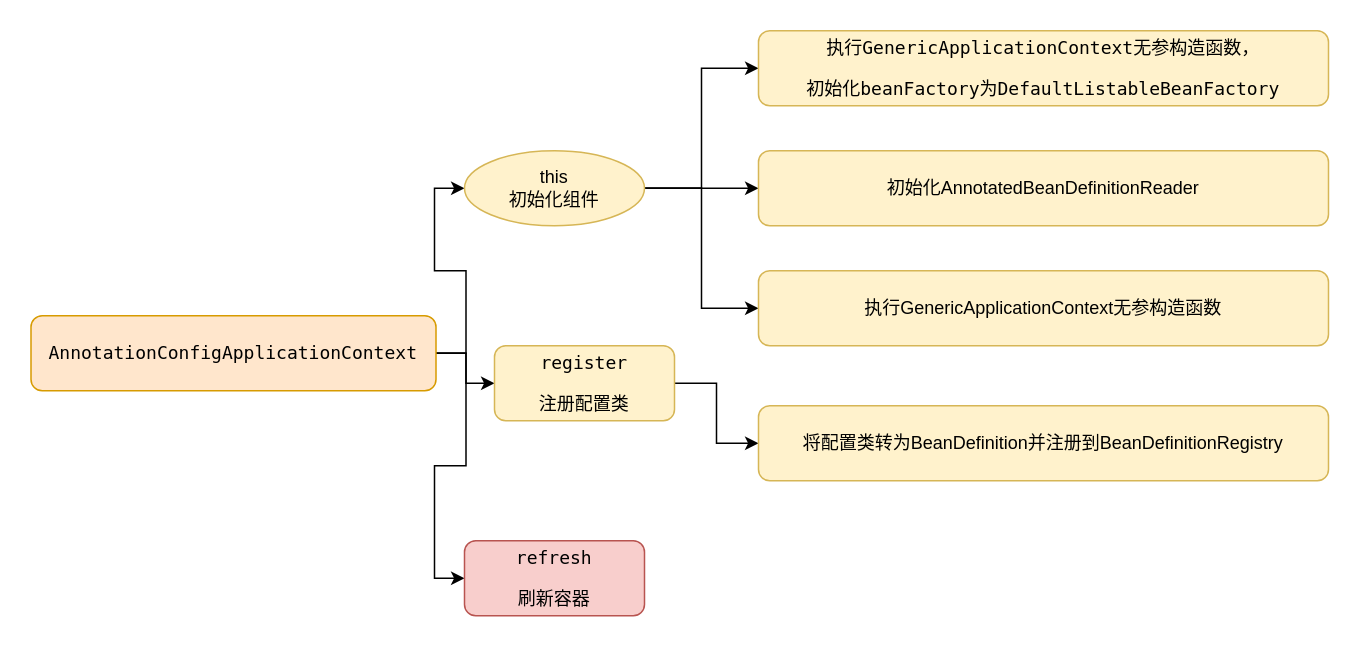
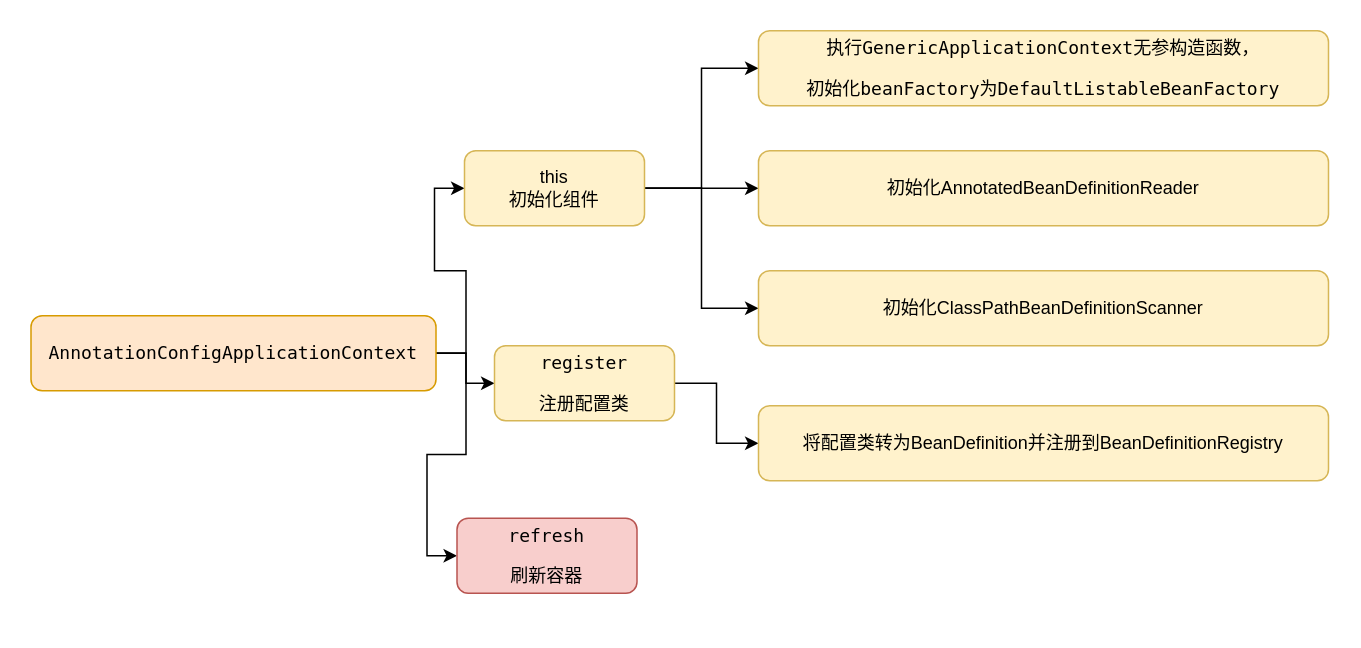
node "this 初始化组件": shape ellipse -> rounded rectangle
node "执行GenericApplicationContext无参构造函数": label "执行GenericApplicationContext无参构造函数" -> "初始化ClassPathBeanDefinitionScanner"
node "refresh刷新容器": moved (554, 578) -> (547, 556)
